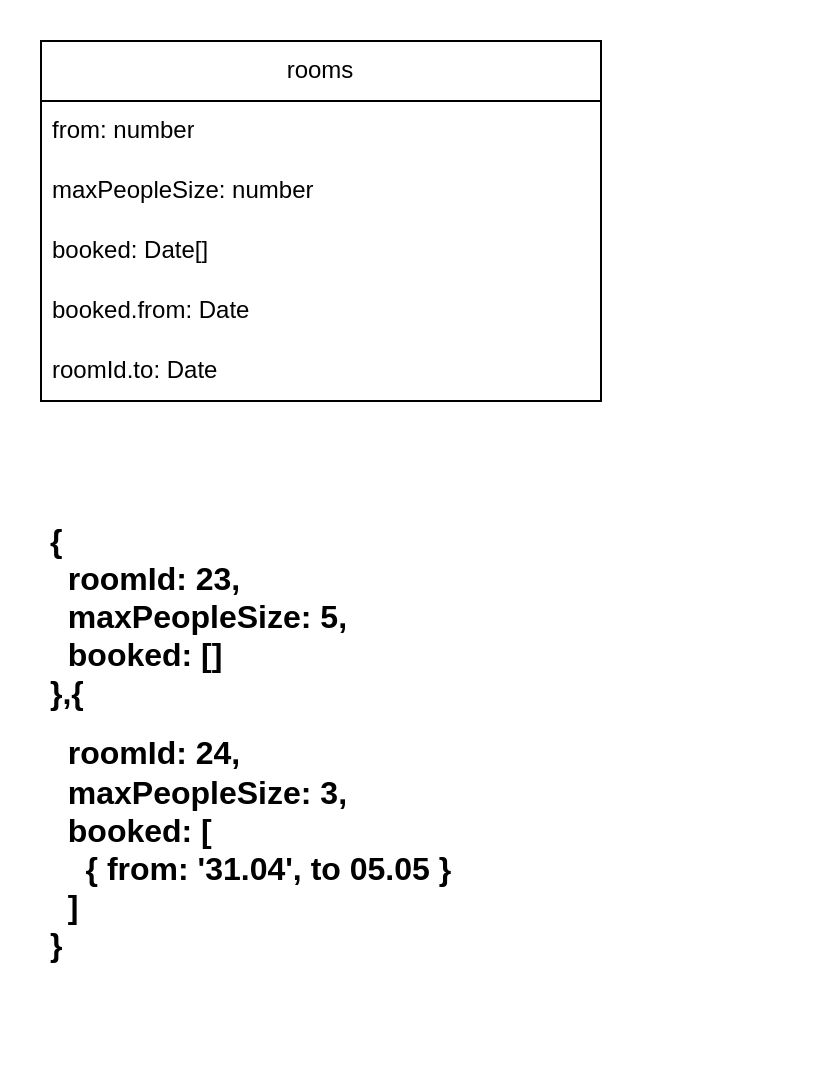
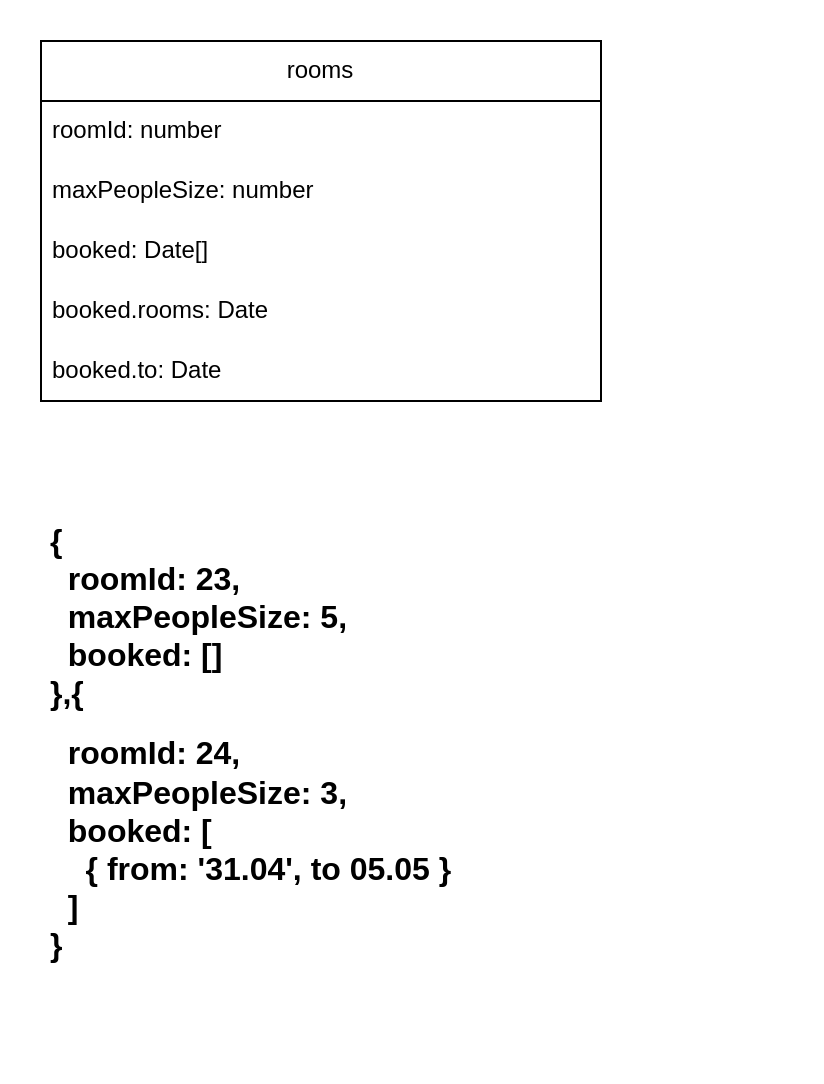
node "from: number": label "from: number" -> "roomId: number"
node "booked.from: Date": label "booked.from: Date" -> "booked.rooms: Date"
node "roomId.to: Date": label "roomId.to: Date" -> "booked.to: Date"
